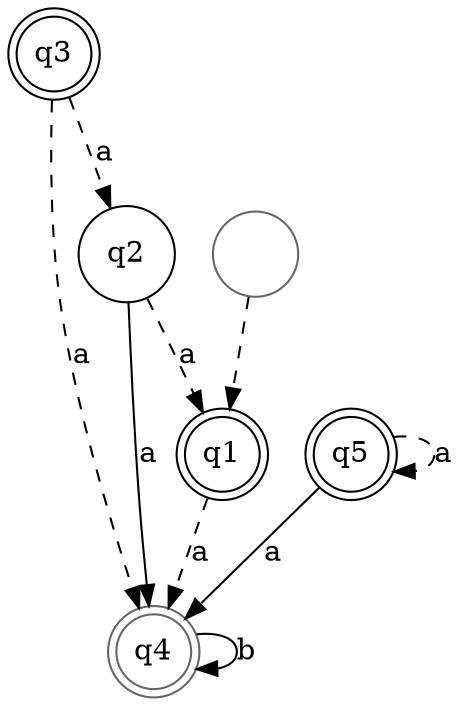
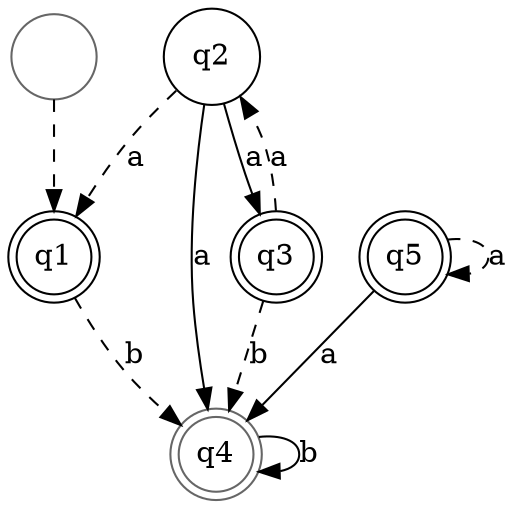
edge "q2" -> "q3": added, label "a"
edge "q3" -> "q4": label "a" -> "b"
edge "q1" -> "q4": label "a" -> "b"
